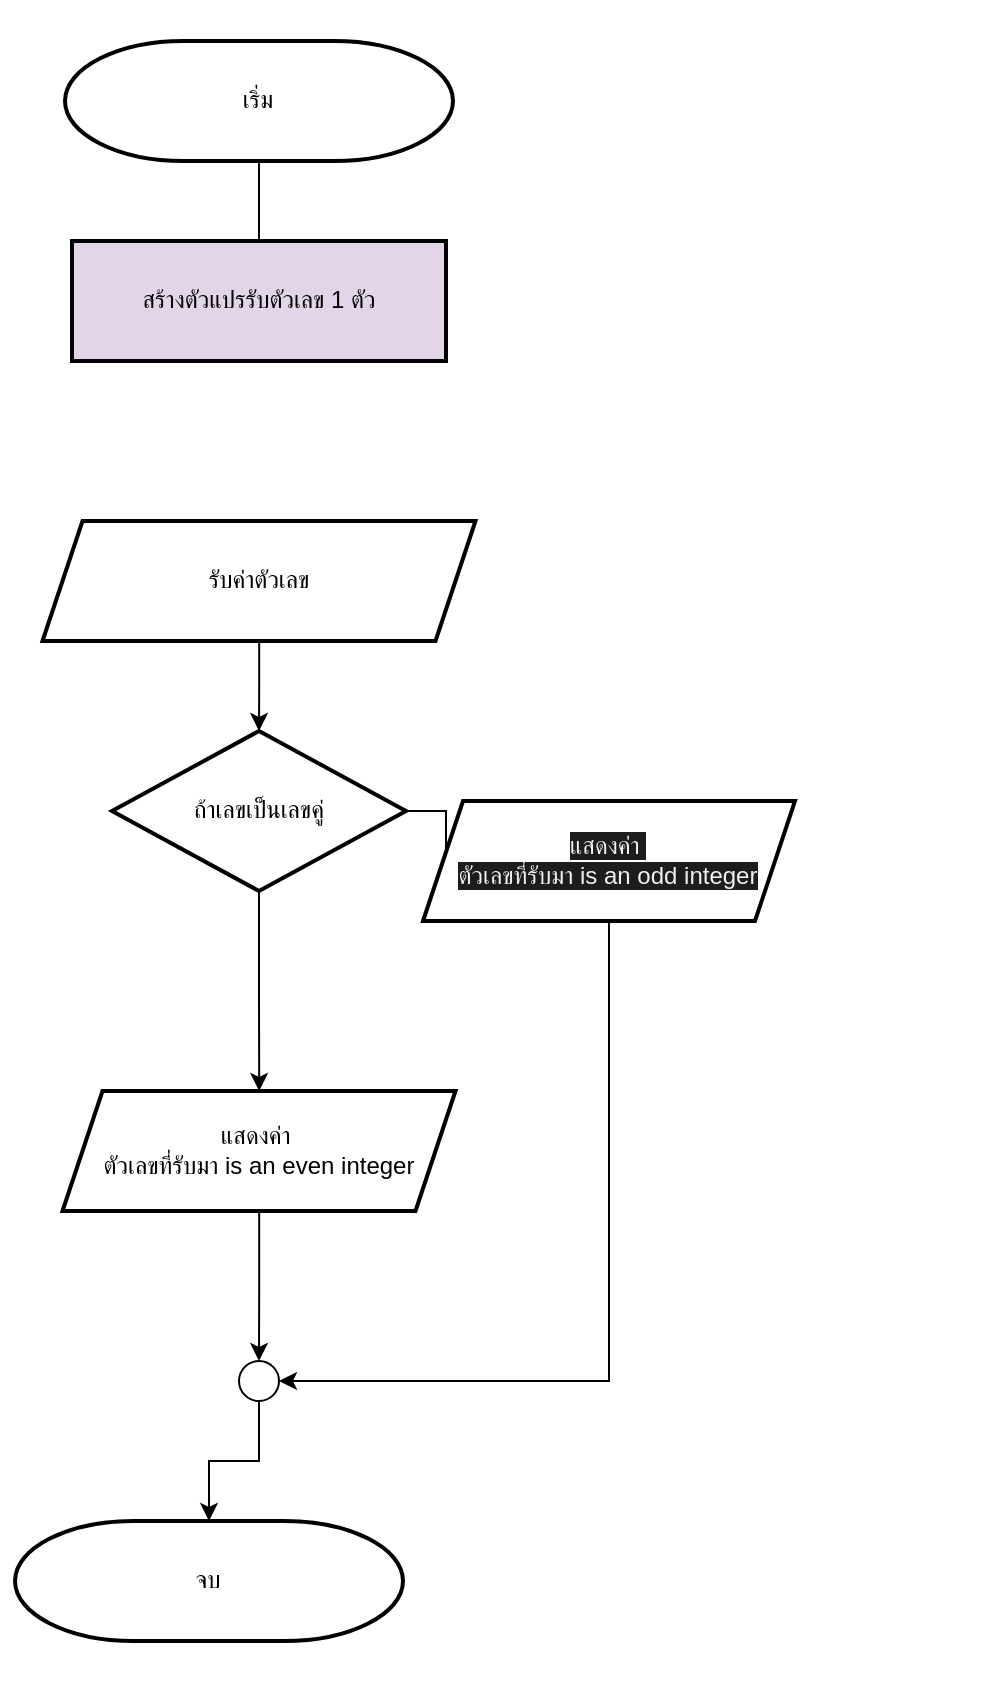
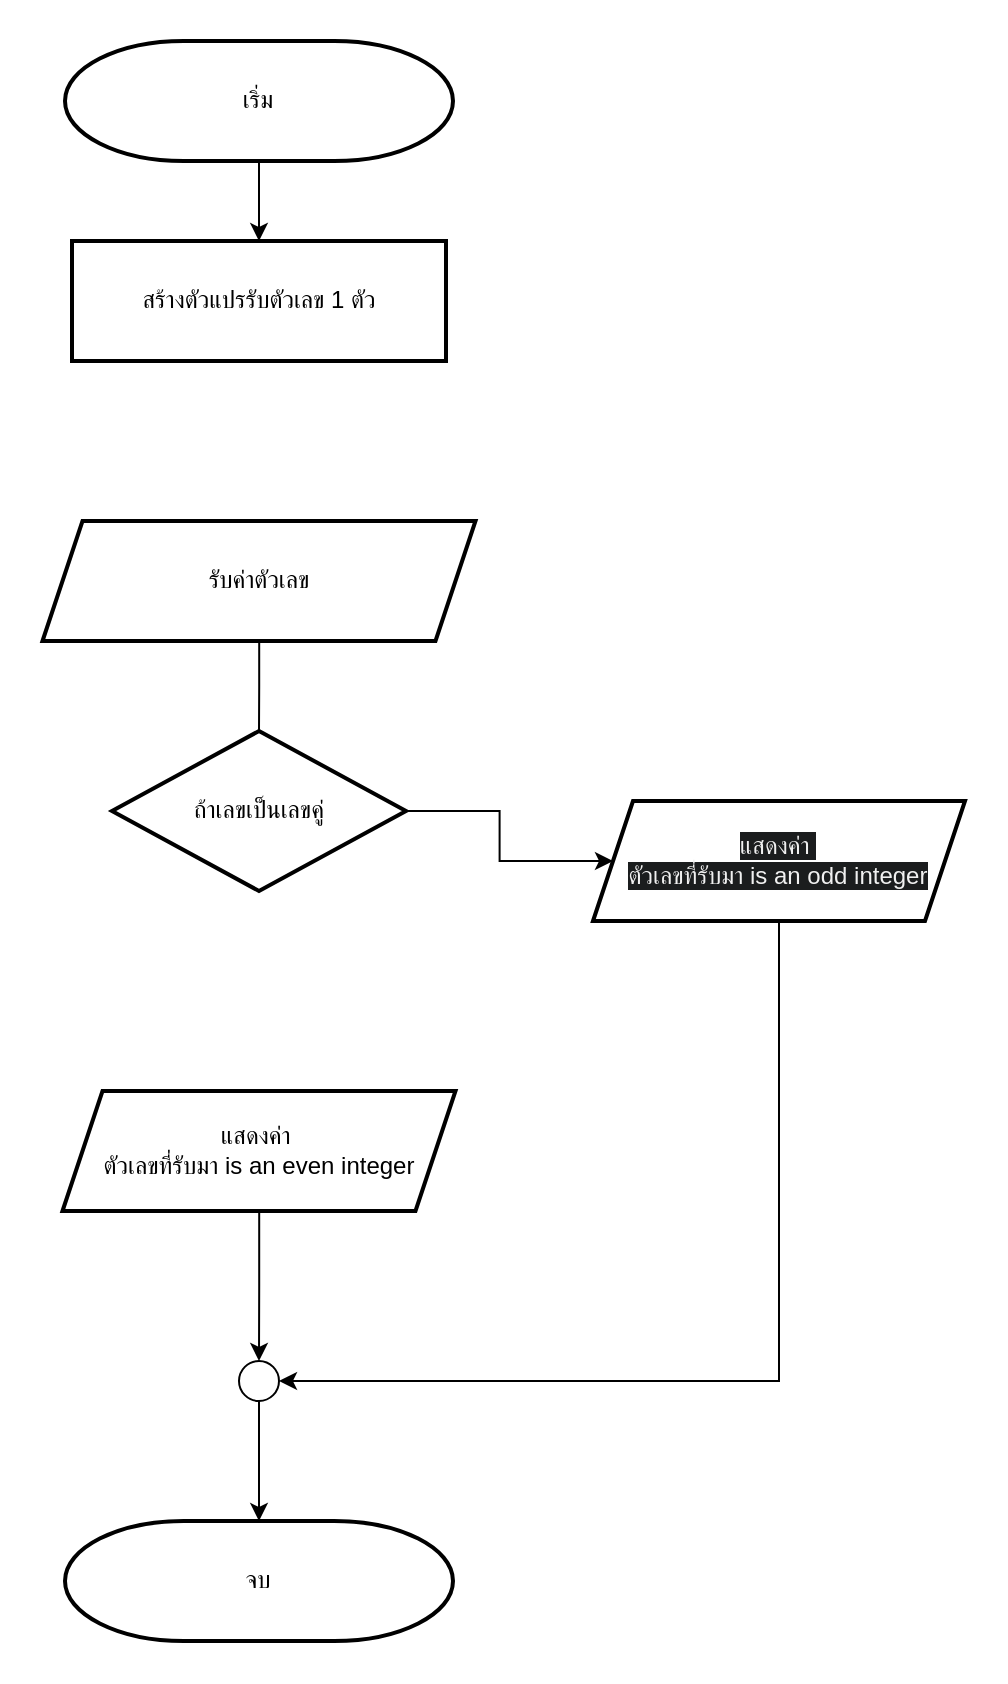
edge "เริ่ม" -- "สร้างตัวแปรรับตัวเลข 1 ตัว": arrowhead none -> classic
node "สร้างตัวแปรรับตัวเลข 1 ตัว": fillcolor #e1d5e7 -> #ffffff
edge "รับค่าตัวเลข" -> "ถ้าเลขเป็นเลขคู่": arrowhead classic -> none
node "แสดงค่า ตัวเลขที่รับมา is an odd integer": moved (609, 861) -> (779, 861)
edge "ถ้าเลขเป็นเลขคู่" -> "แสดงค่า ตัวเลขที่รับมา is an even integer": removed
node "จบ": moved (209, 1581) -> (259, 1581)
